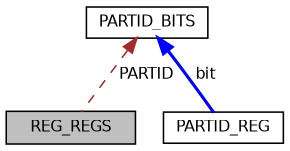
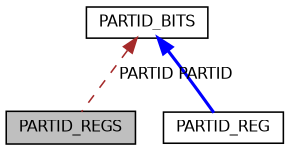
edge "PARTID_REG" -> "PARTID_BITS": label " bit" -> " PARTID"
node "REG_REGS": label "REG_REGS" -> "PARTID_REGS"
